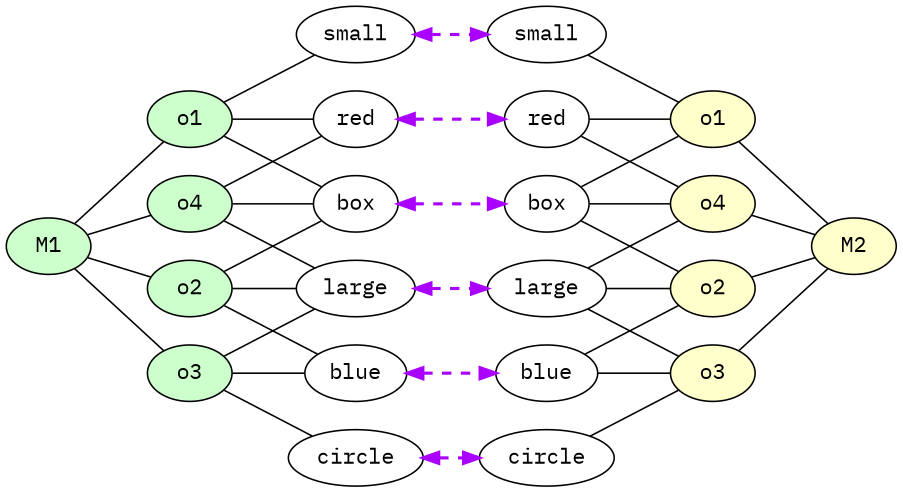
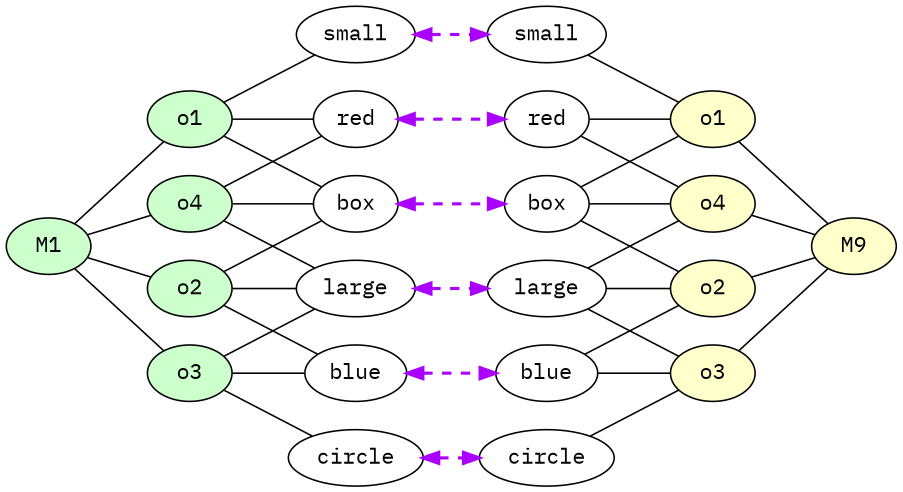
node "M2": label "M2" -> "M9"
